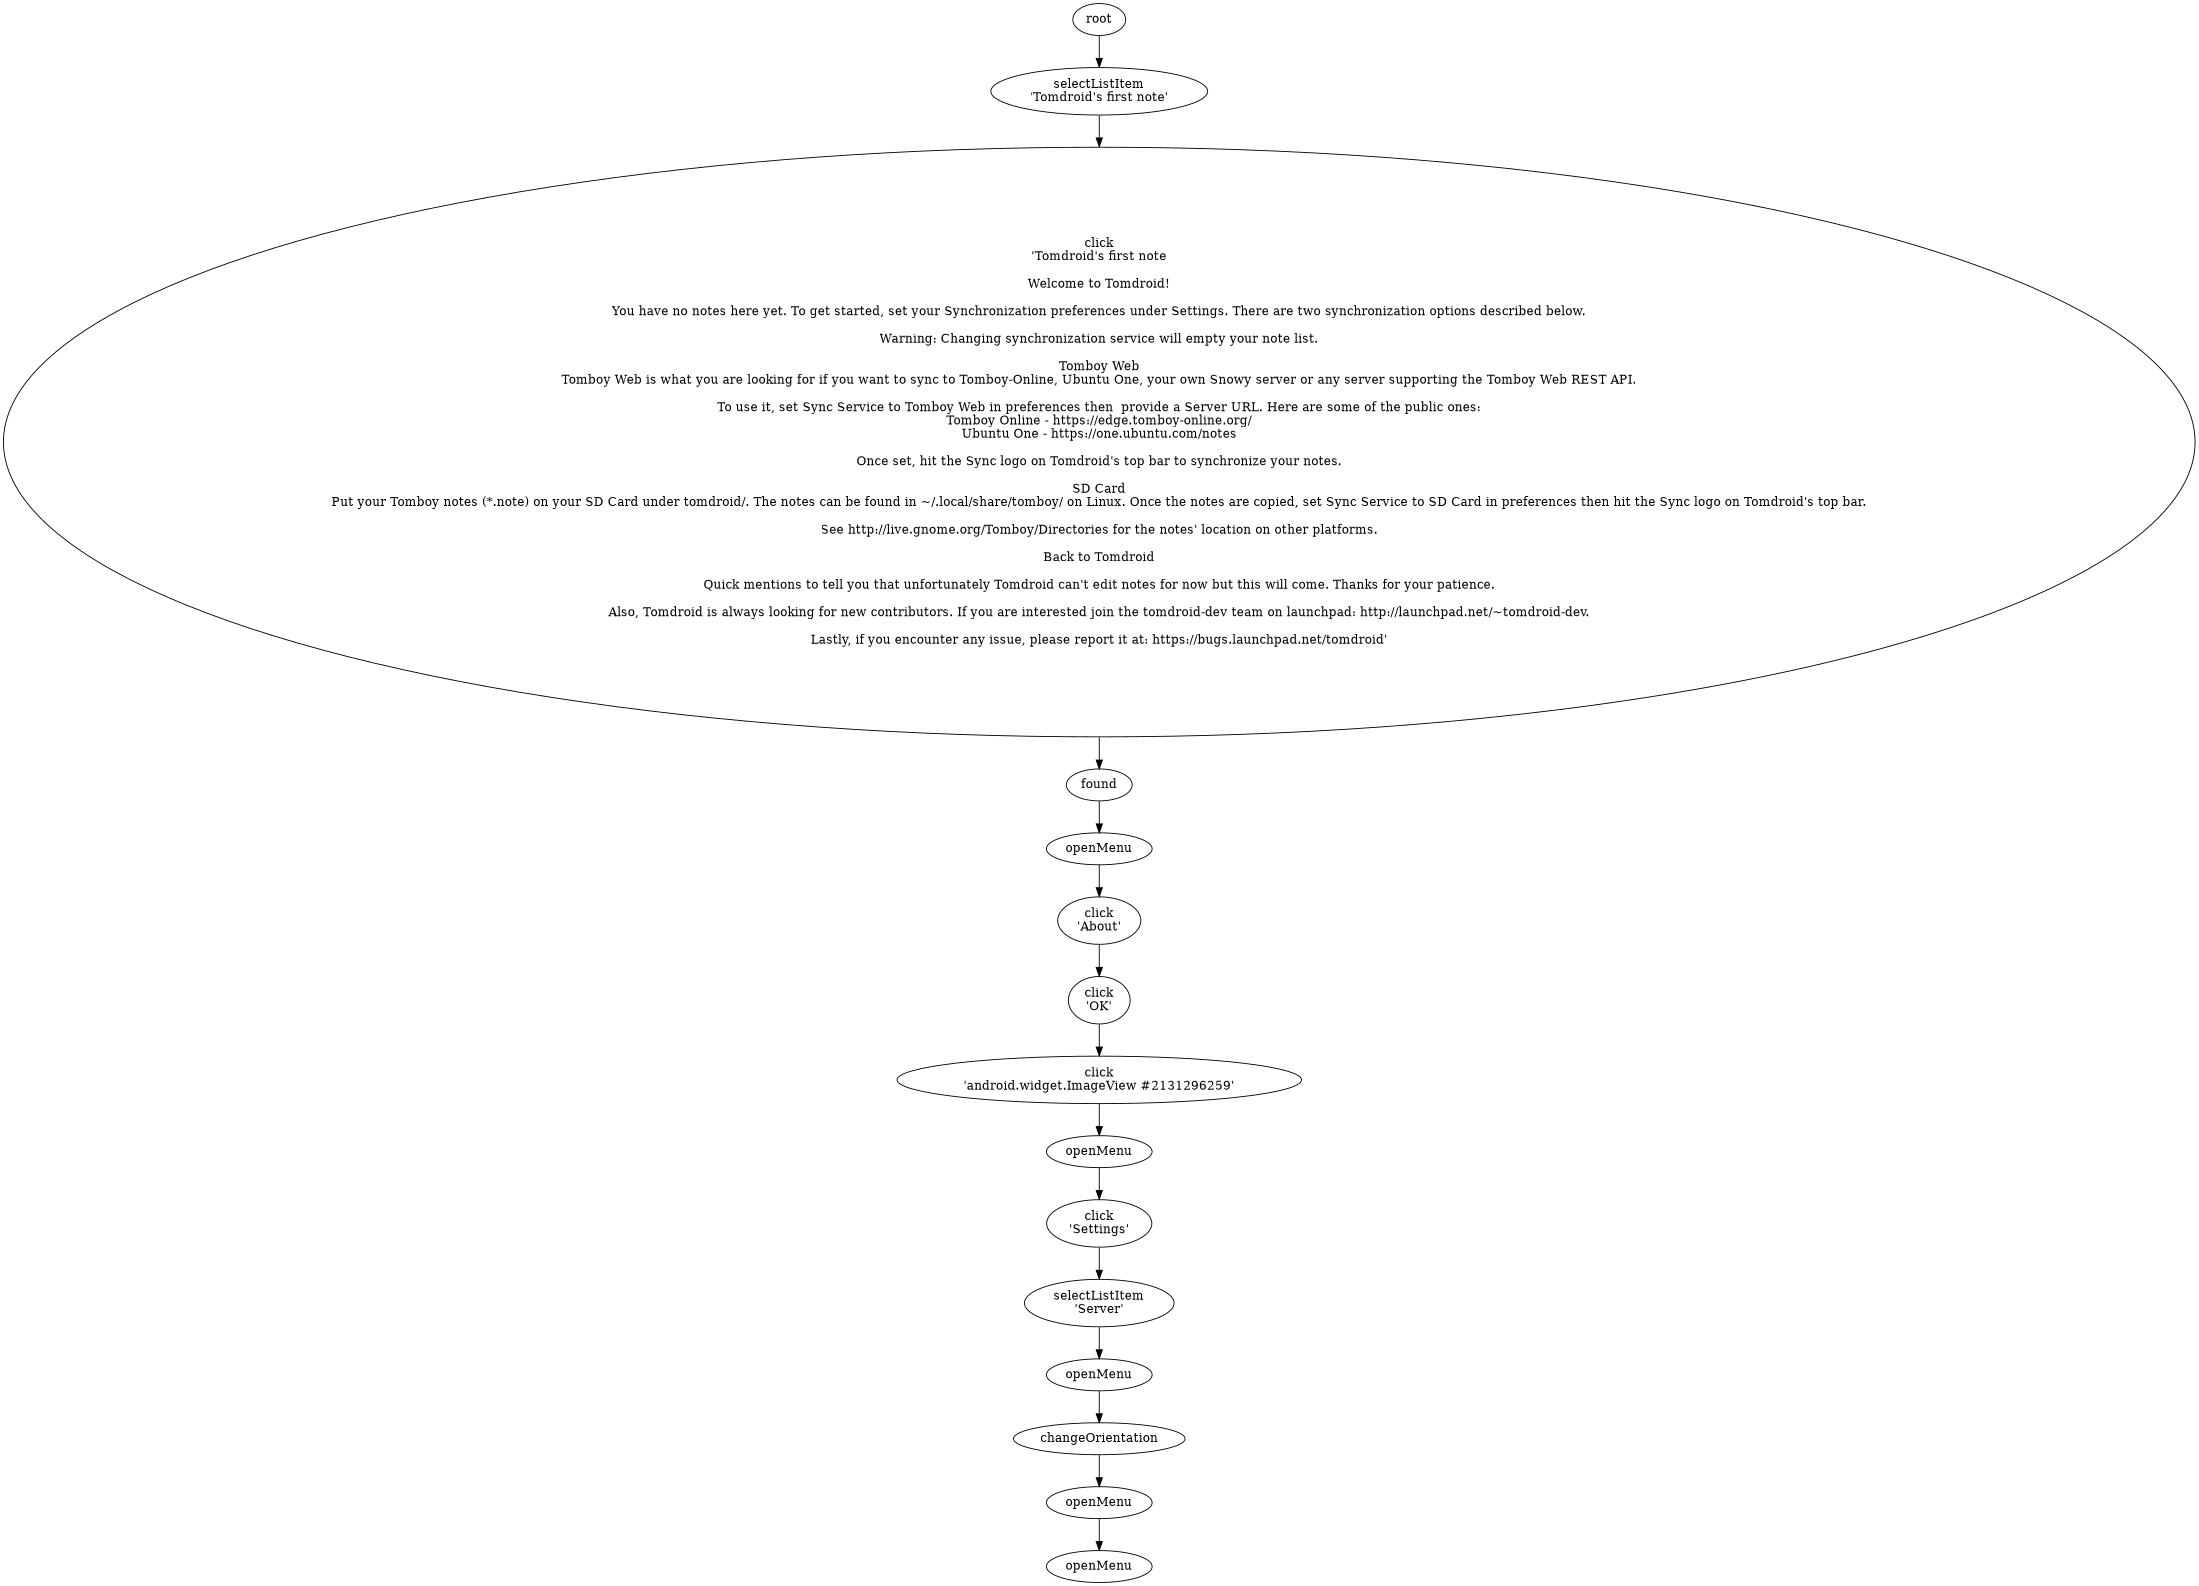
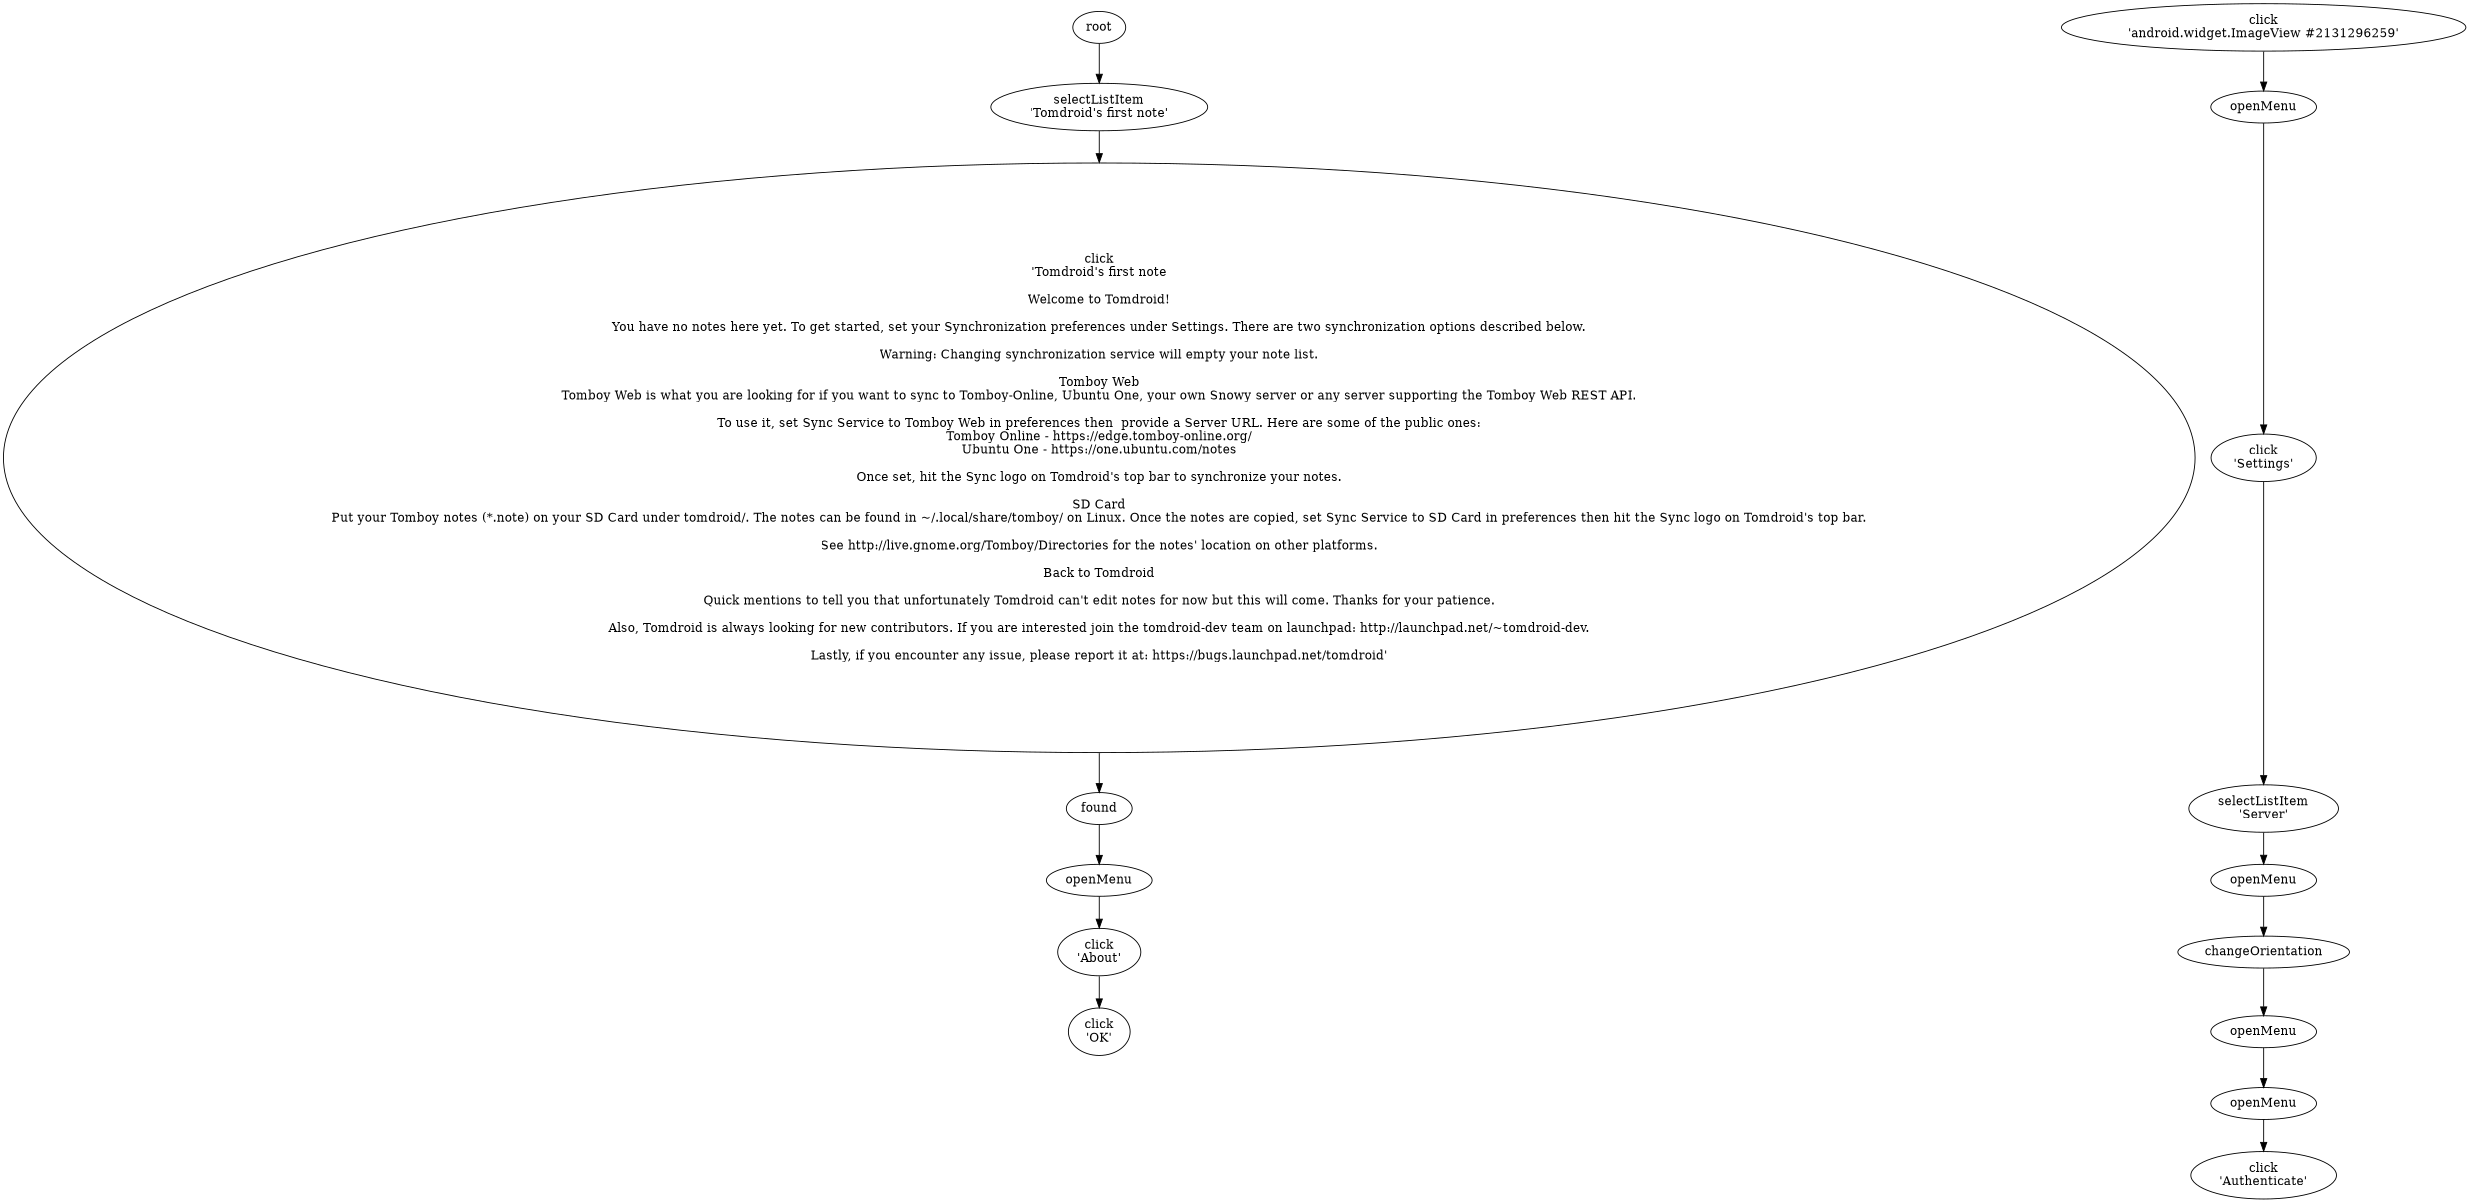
edge "click 'OK'" -> "click 'android.widget.ImageView #2131296259'": removed
node "click 'Authenticate'": added
